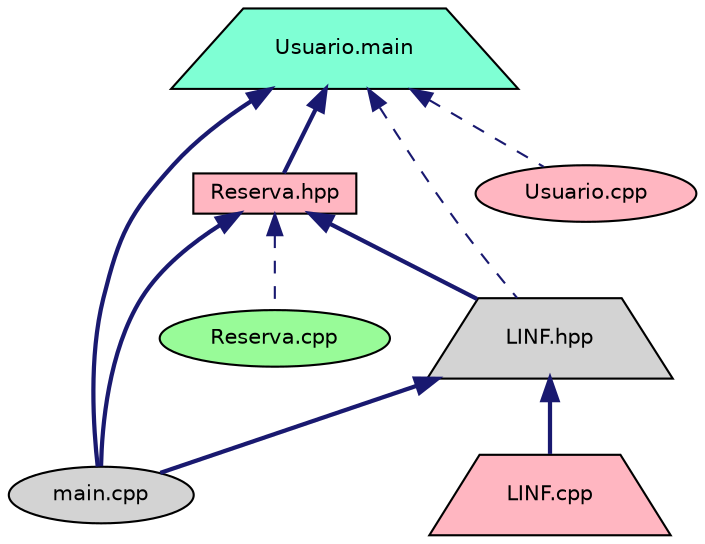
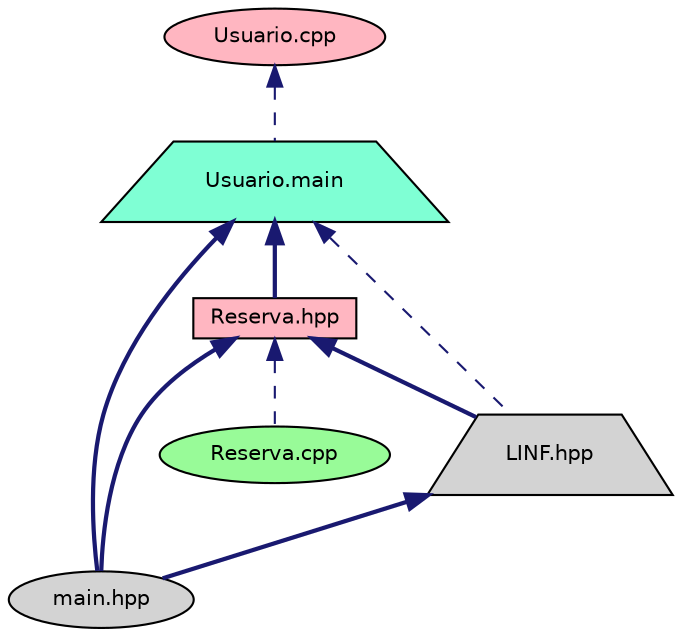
edge "Usuario.cpp" -> "Usuario.main": reversed
node "main.cpp": label "main.cpp" -> "main.hpp"
node "LINF.cpp": removed
